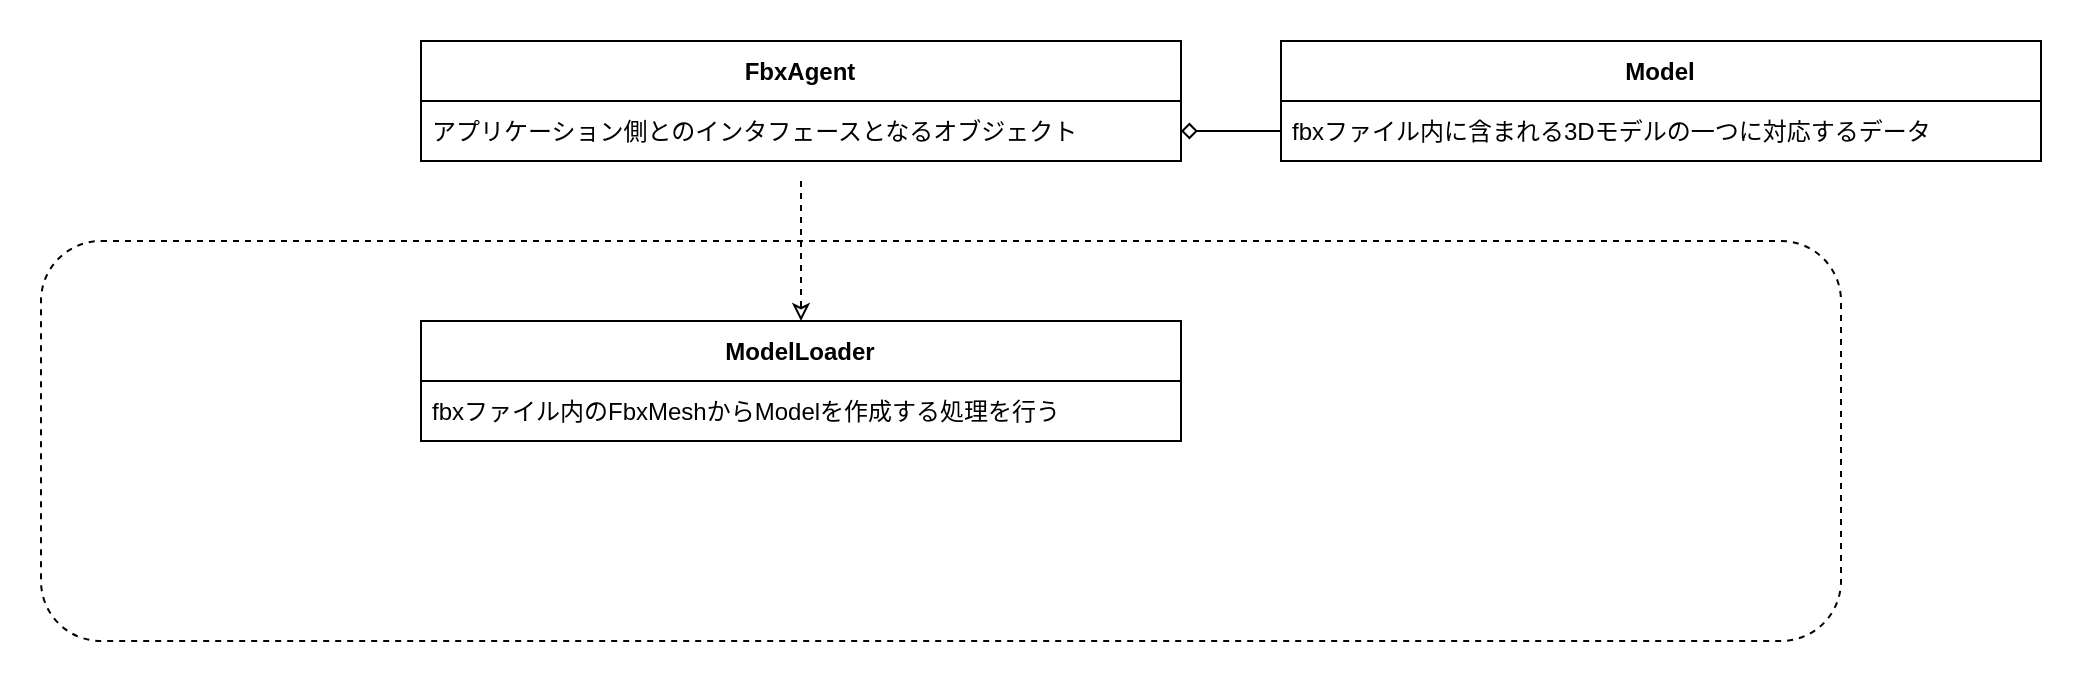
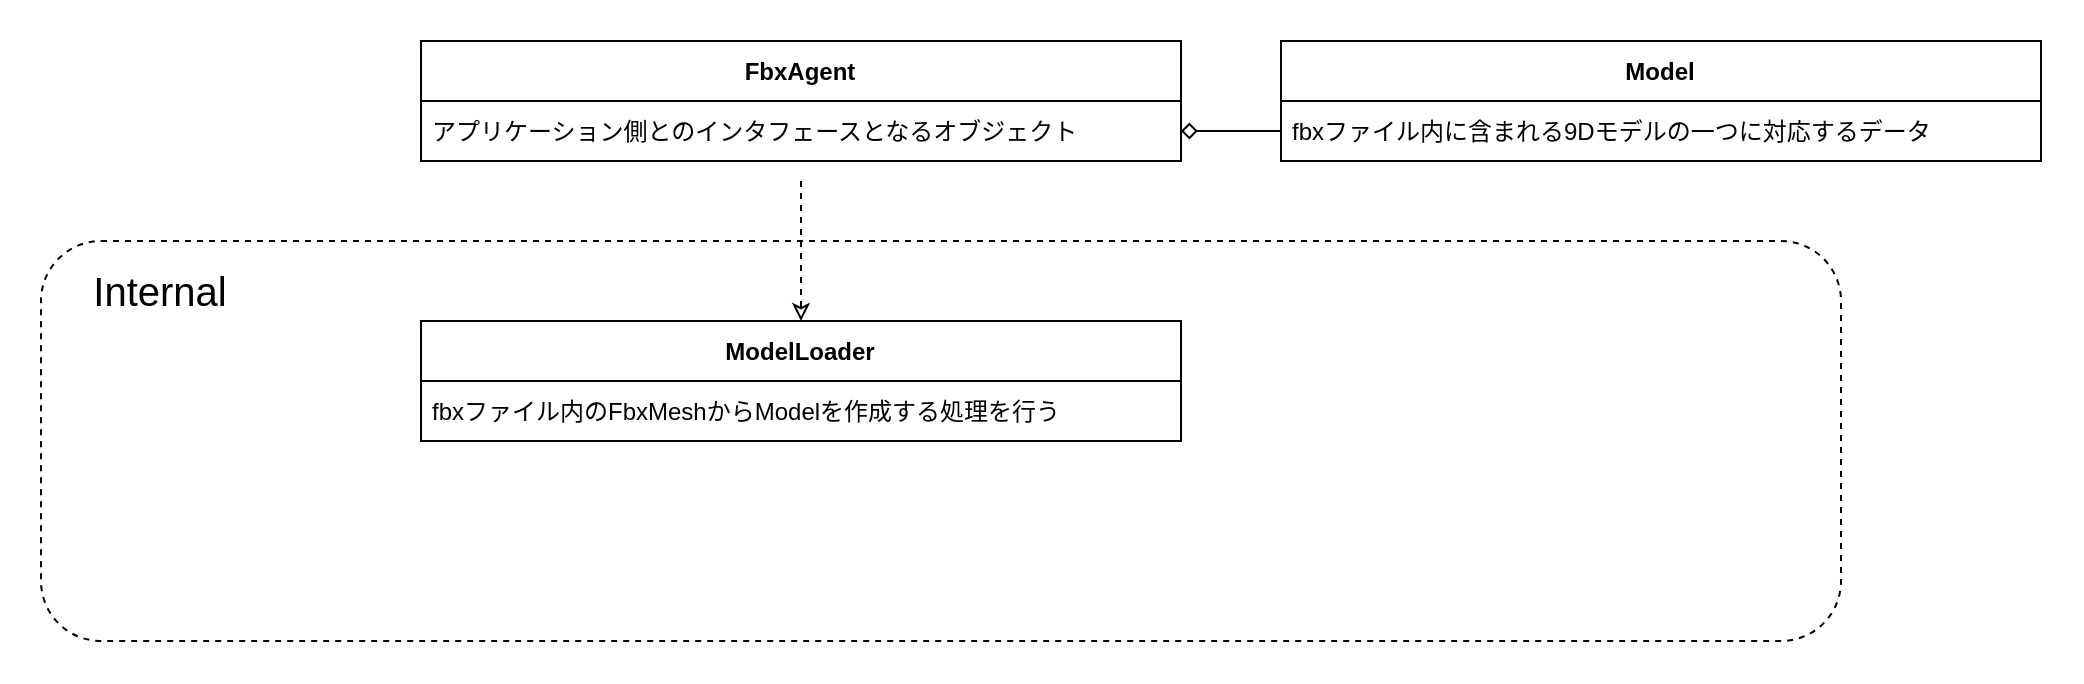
node "fbxファイル内に含まれる3Dモデルの一つに対応するデータ": label "fbxファイル内に含まれる3Dモデルの一つに対応するデータ" -> "fbxファイル内に含まれる9Dモデルの一つに対応するデータ"
node "Internal": added
